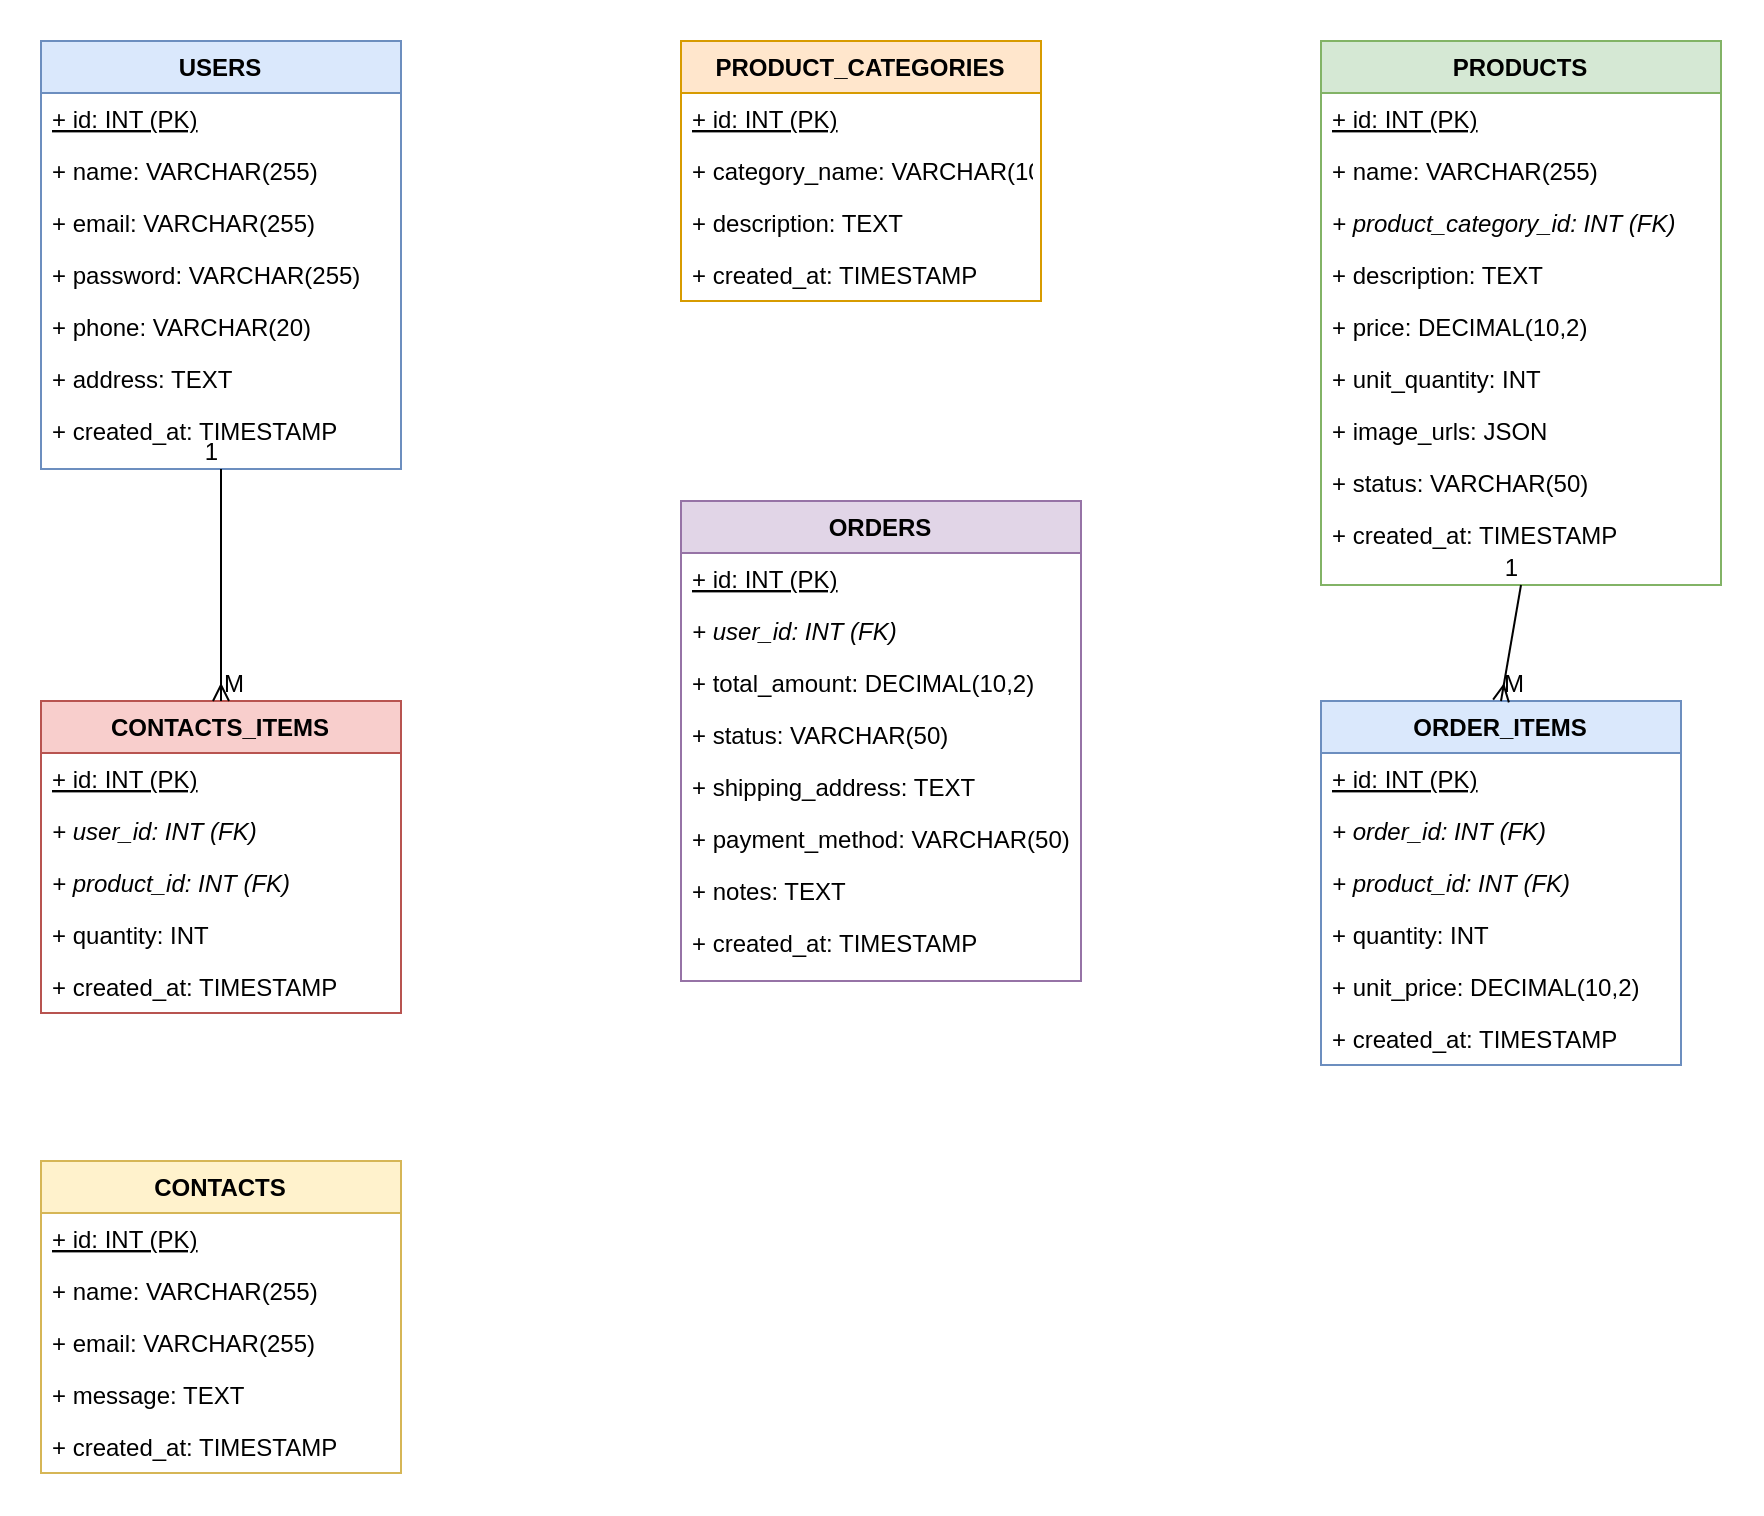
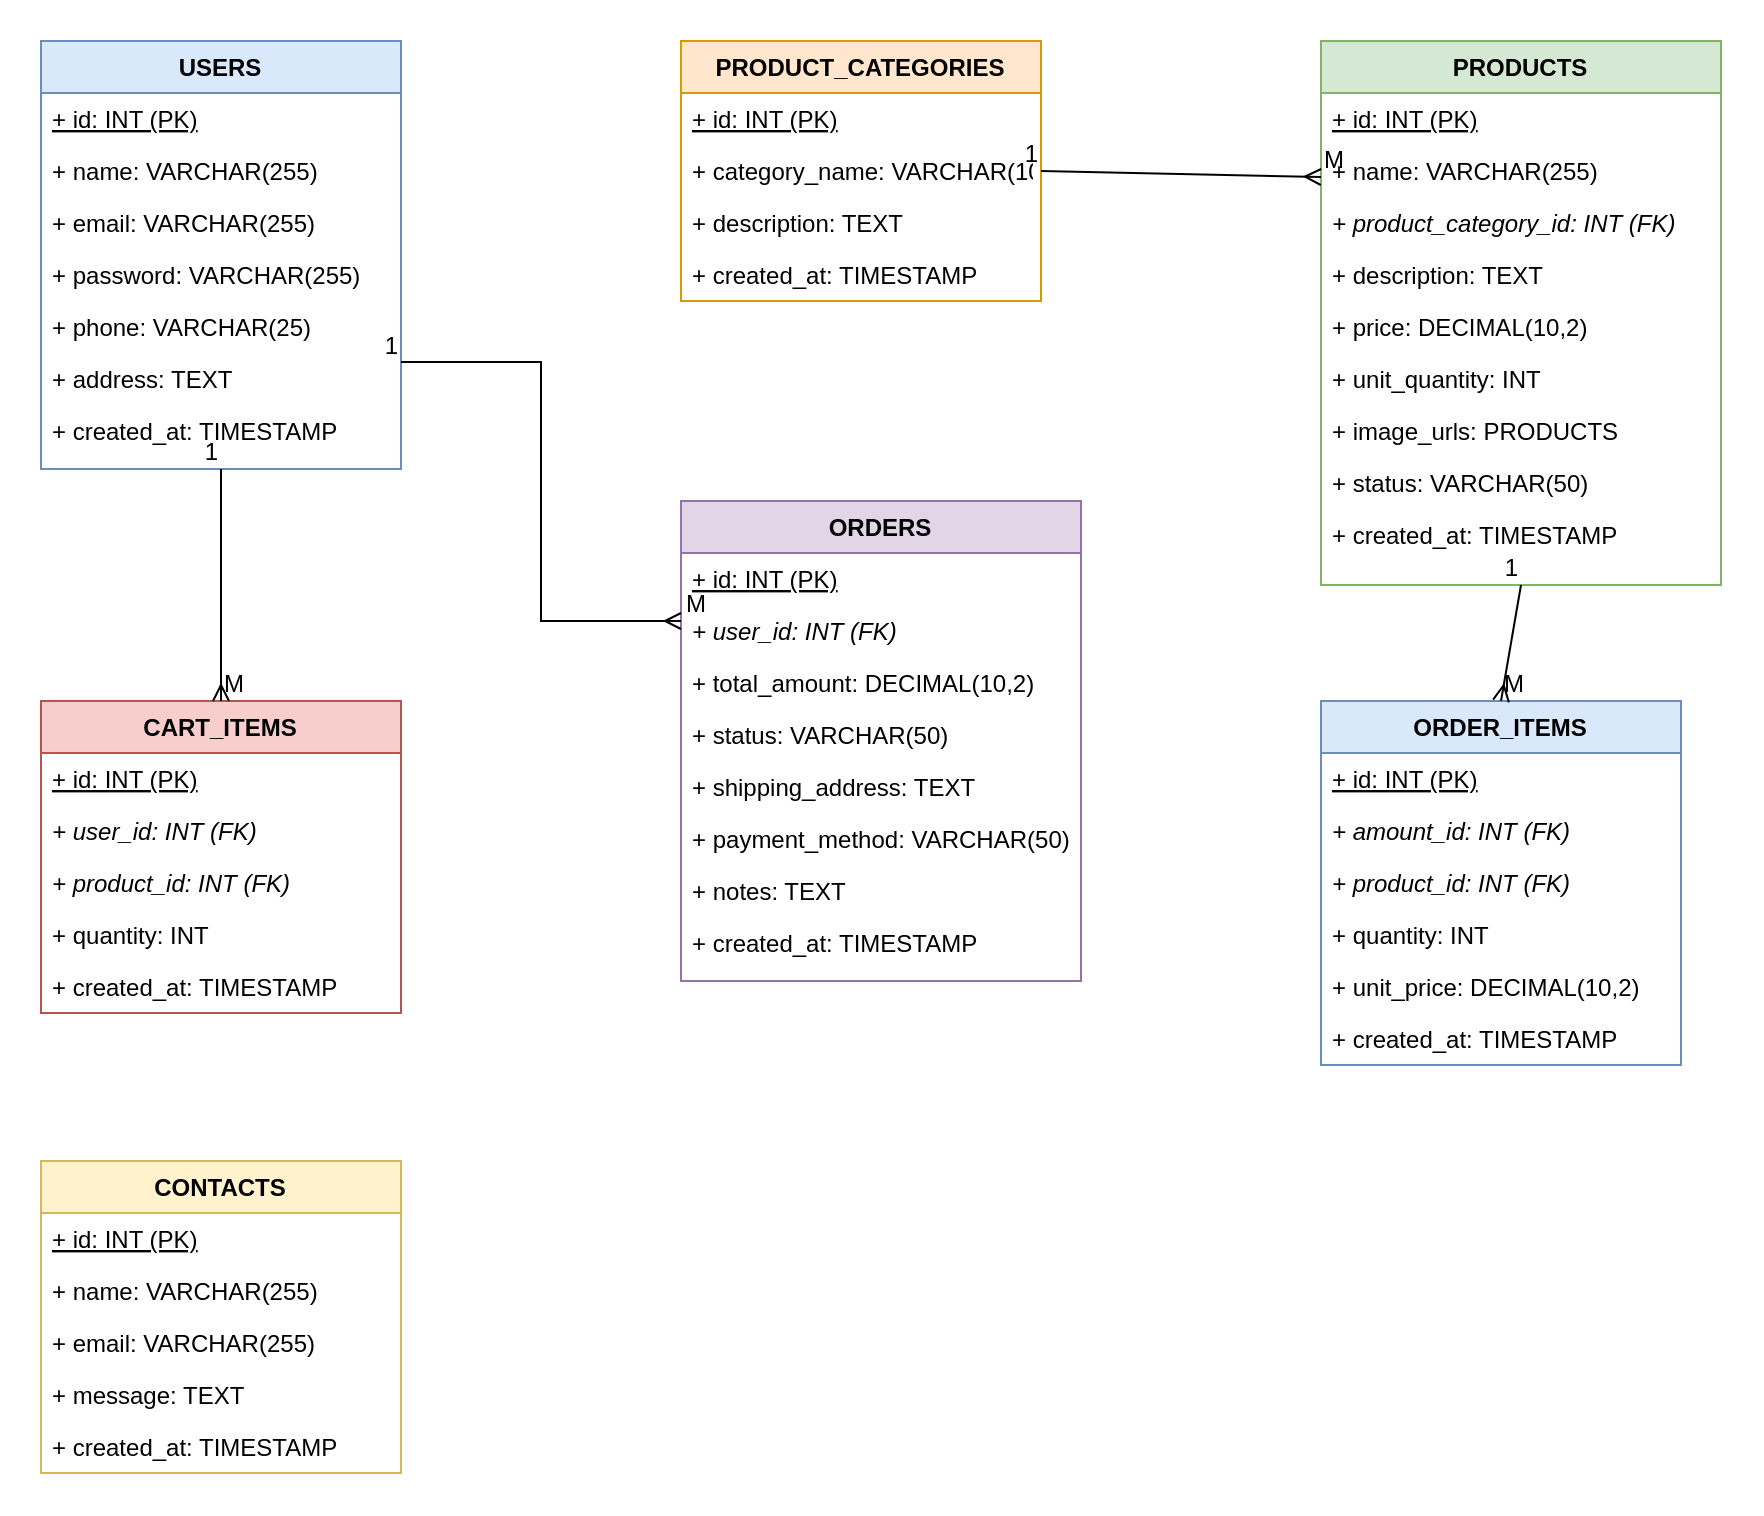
edge "PRODUCT_CATEGORIES" -> "PRODUCTS": added, labels "1", "M"
node "+ phone: VARCHAR(20)": label "+ phone: VARCHAR(20)" -> "+ phone: VARCHAR(25)"
node "+ image_urls: JSON": label "+ image_urls: JSON" -> "+ image_urls: PRODUCTS"
edge "USERS" -> "ORDERS": added, labels "1", "M"
node "CONTACTS_ITEMS": label "CONTACTS_ITEMS" -> "CART_ITEMS"
node "+ order_id: INT (FK)": label "+ order_id: INT (FK)" -> "+ amount_id: INT (FK)"
